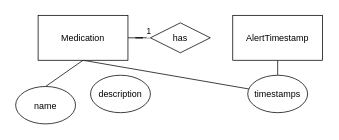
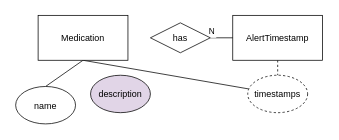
edge "Medication" -- "has": removed, label "1"
edge "has" -- "AlertTimestamp": added, label "N"
edge "AlertTimestamp" -- "timestamps": style solid -> dashed
node "description": fillcolor #ffffff -> #e1d5e7
node "timestamps": style solid -> dashed
